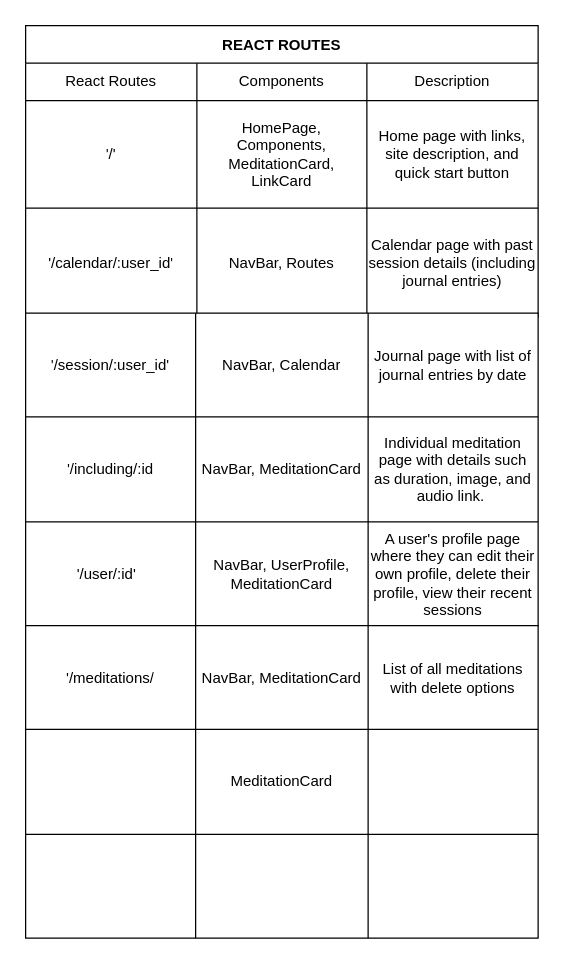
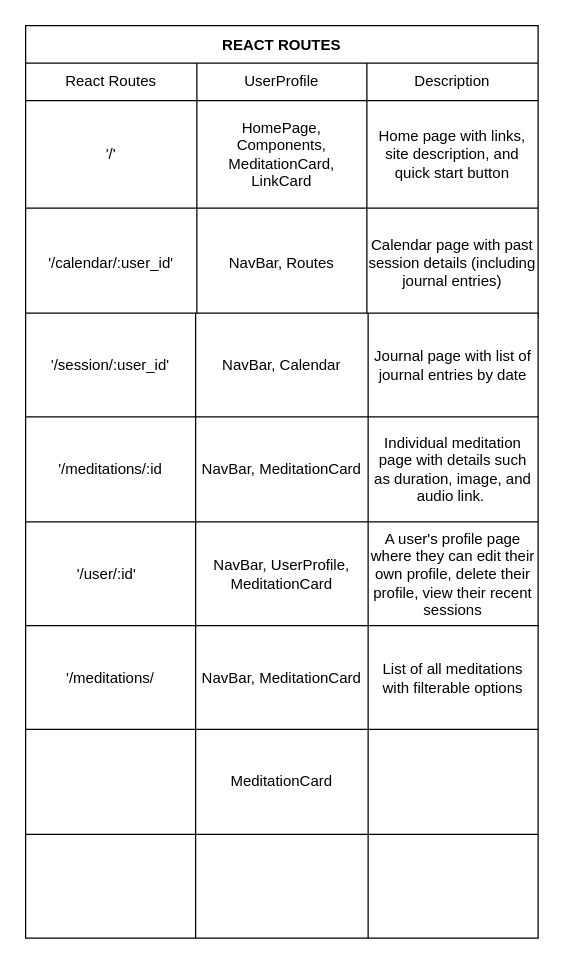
node "Components": label "Components" -> "UserProfile"
node "'/including/:id": label "'/including/:id" -> "'/meditations/:id"
node "List of all meditations with delete options": label "List of all meditations with delete options" -> "List of all meditations with filterable options"
